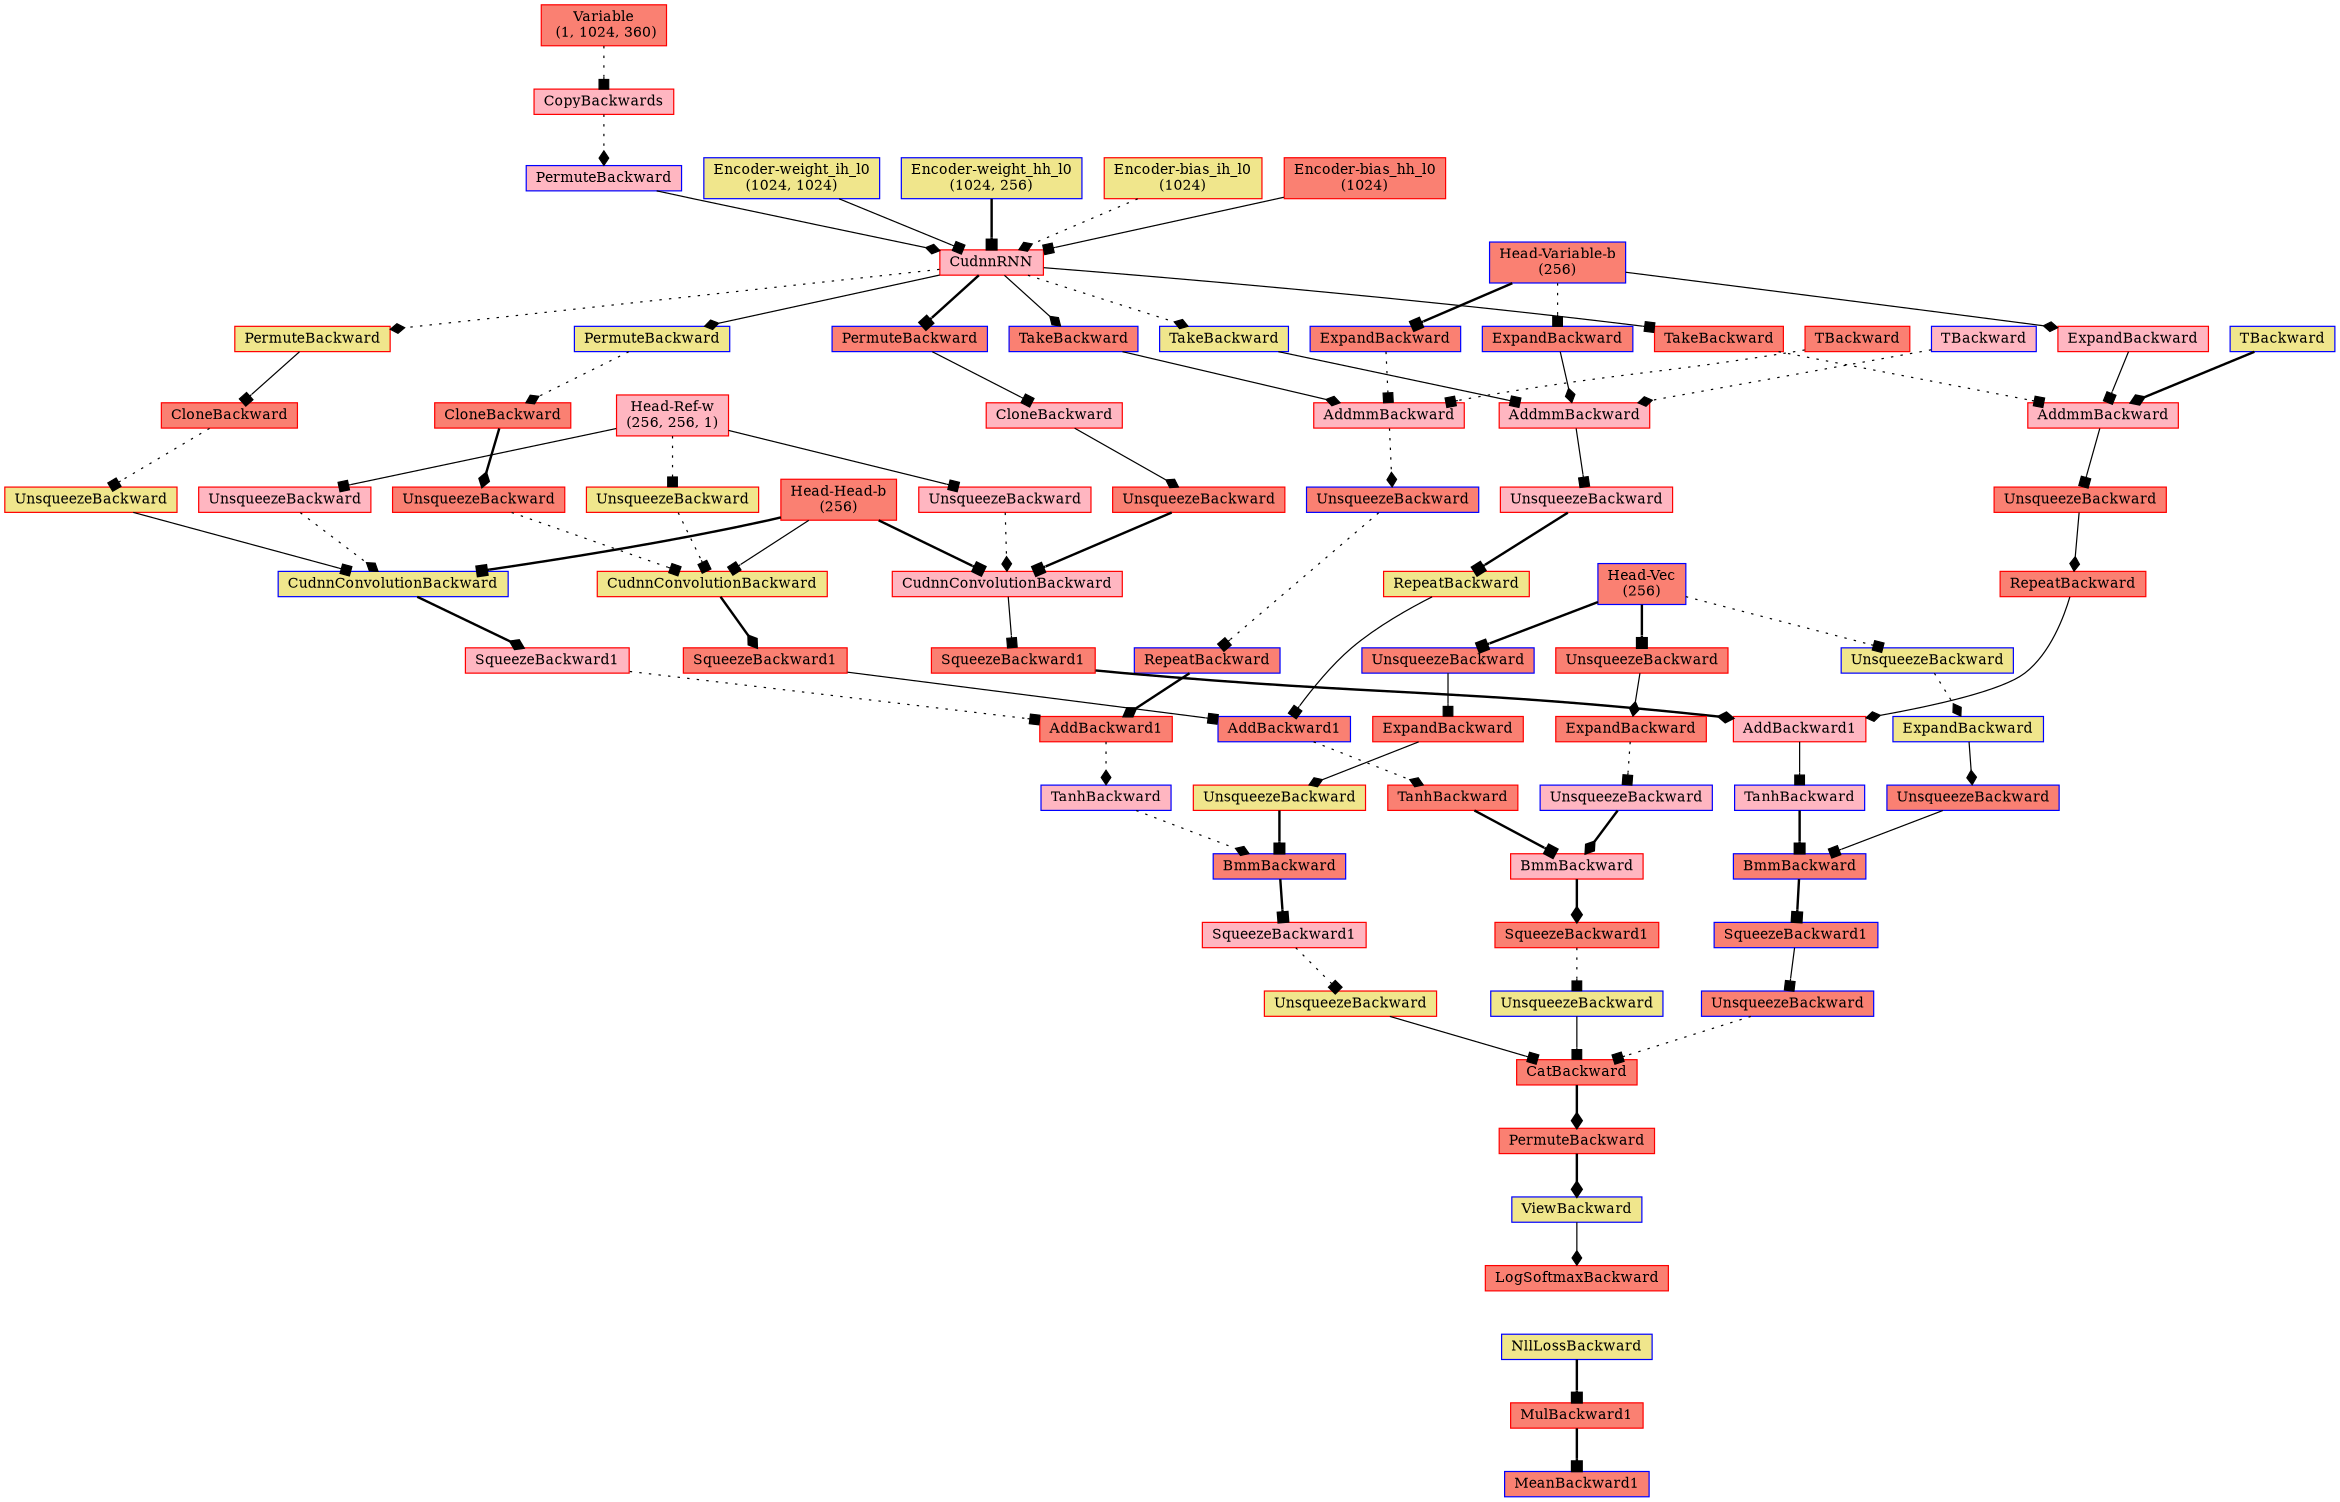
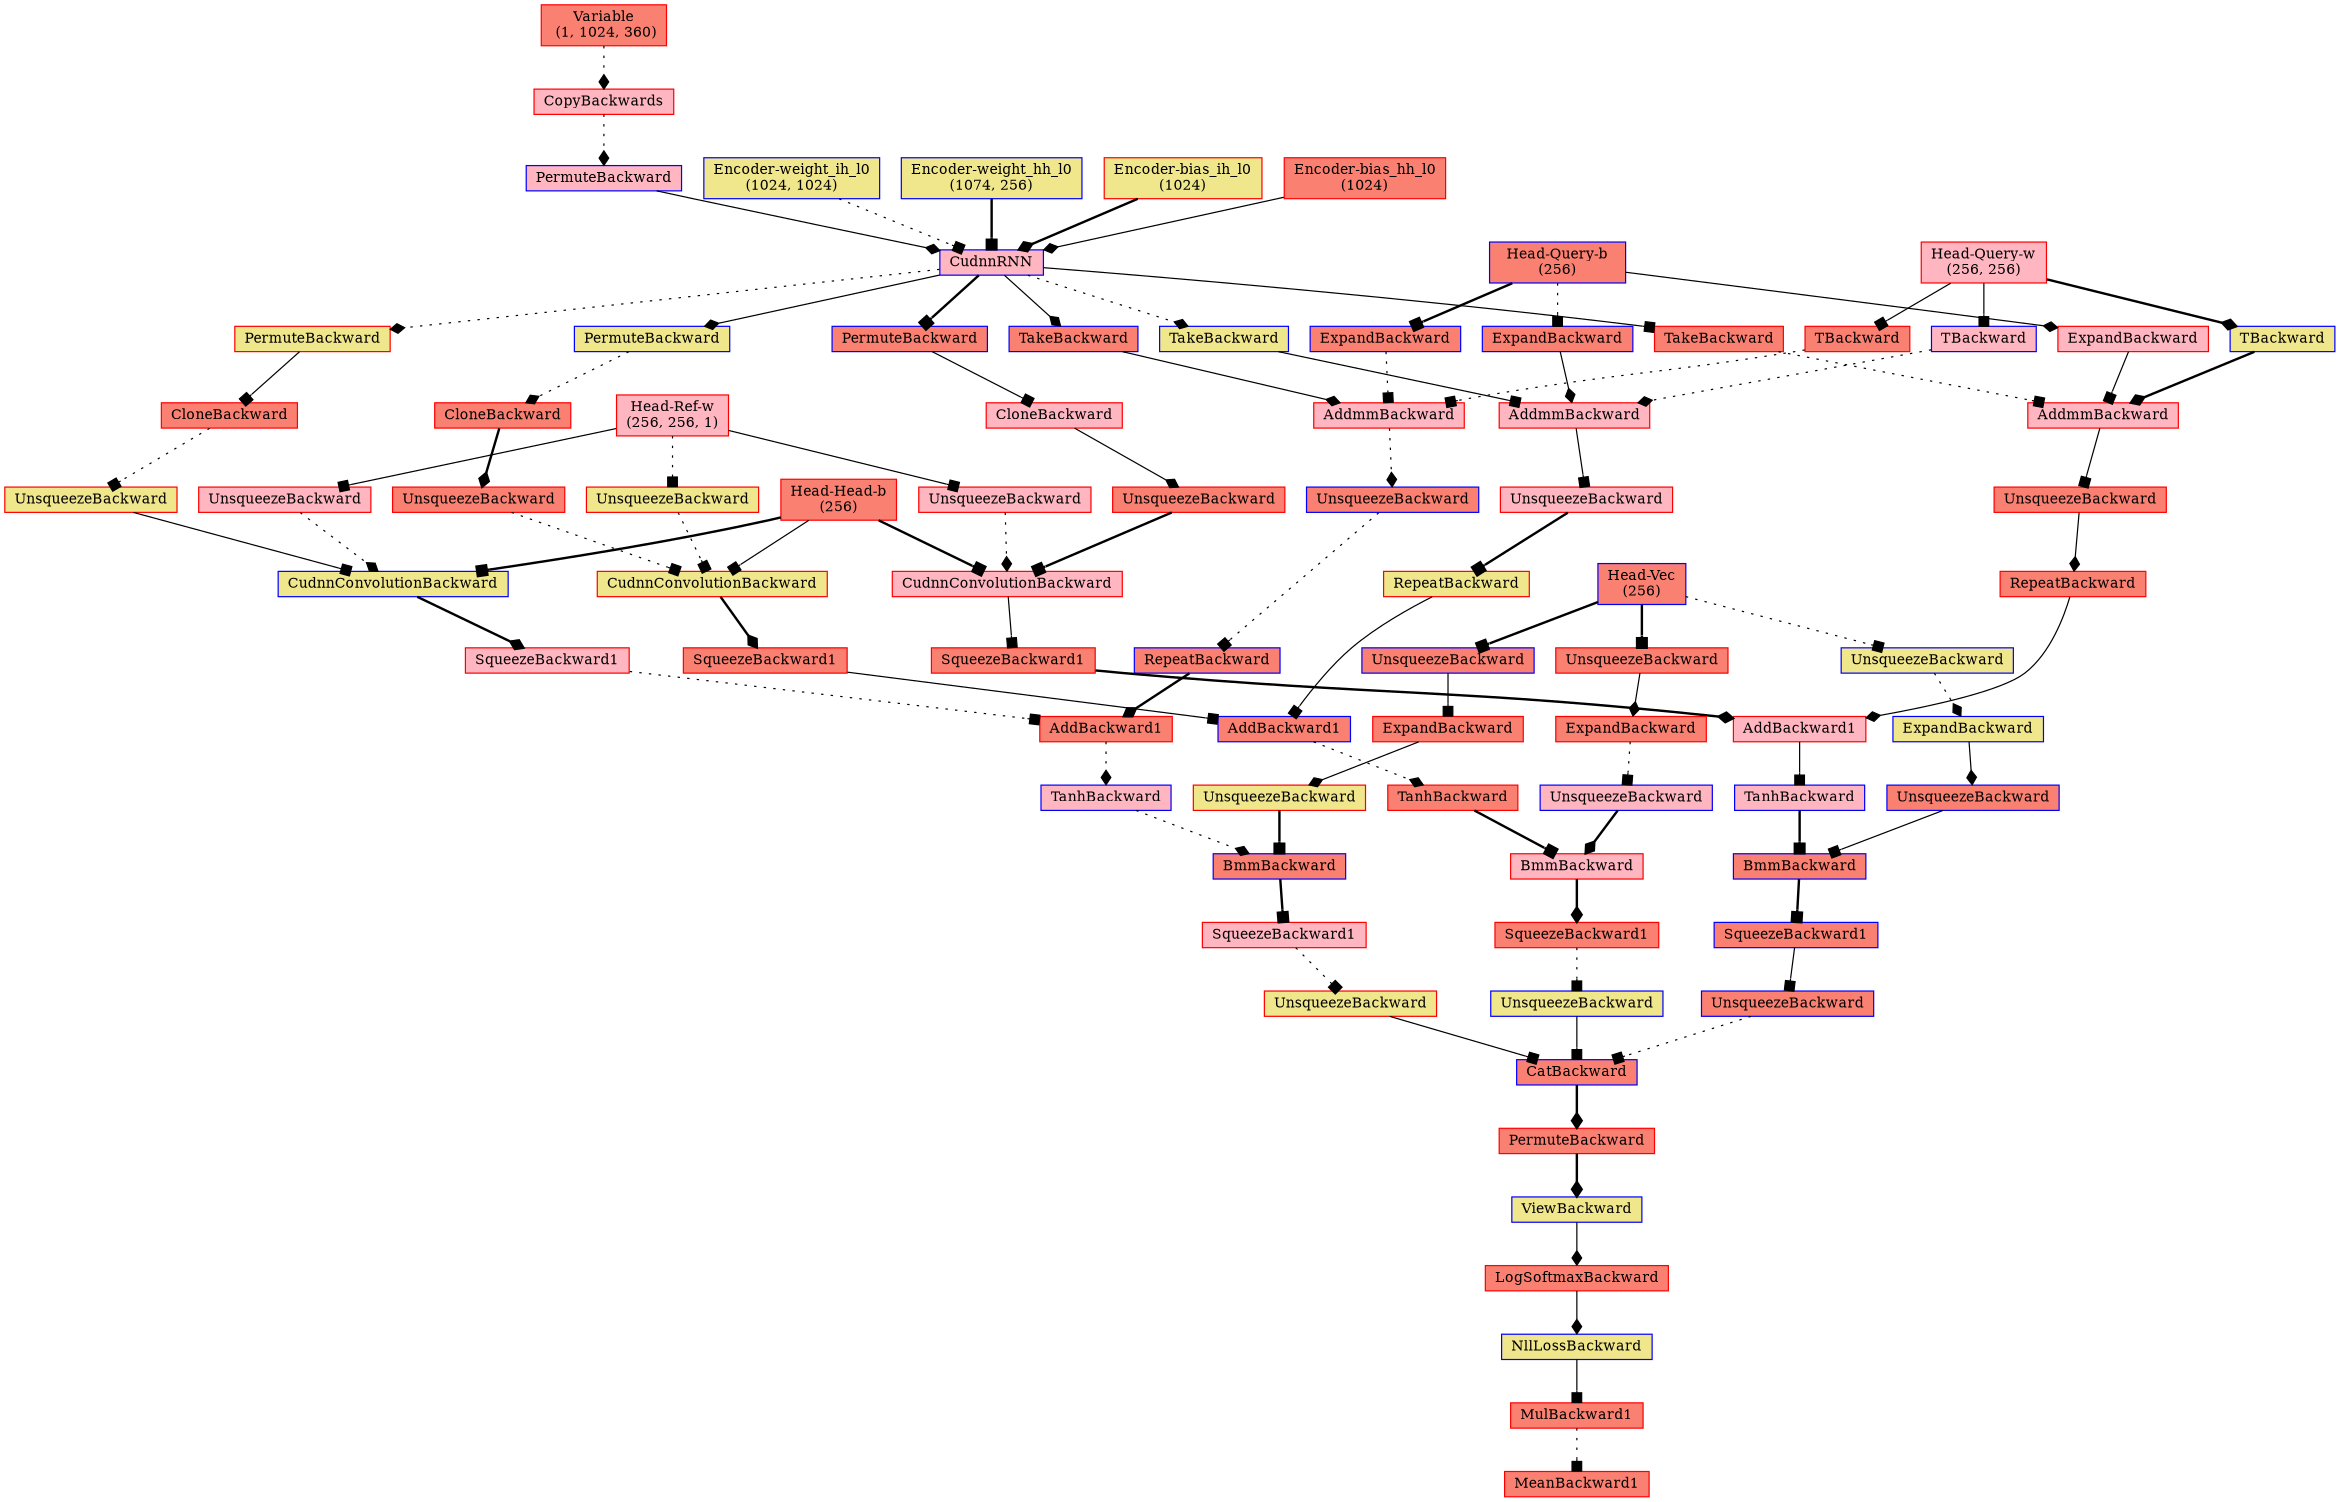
edge "Variable (1, 1024, 360)" -> "CopyBackwards": arrowhead box -> diamond
node "Encoder-weight_hh_l0 (1024, 256)": label "Encoder-weight_hh_l0 (1024, 256)" -> "Encoder-weight_hh_l0 (1074, 256)"
edge "Encoder-bias_ih_l0 (1024)" -> "CudnnRNN": style dotted -> bold
edge "Encoder-weight_ih_l0 (1024, 1024)" -> "CudnnRNN": style solid -> dotted
edge "Encoder-bias_hh_l0 (1024)" -> "CudnnRNN": arrowhead box -> diamond
node "CudnnRNN": color red -> blue
node "Head-Variable-b (256)": label "Head-Variable-b (256)" -> "Head-Query-b (256)"
node "Head-Query-w (256, 256)": added
node "CatBackward": color red -> blue
edge "LogSoftmaxBackward" -> "NllLossBackward": added
edge "NllLossBackward" -> "MulBackward1": style bold -> solid
edge "MulBackward1" -> "MeanBackward1": style bold -> dotted
node "MeanBackward1": color blue -> red
